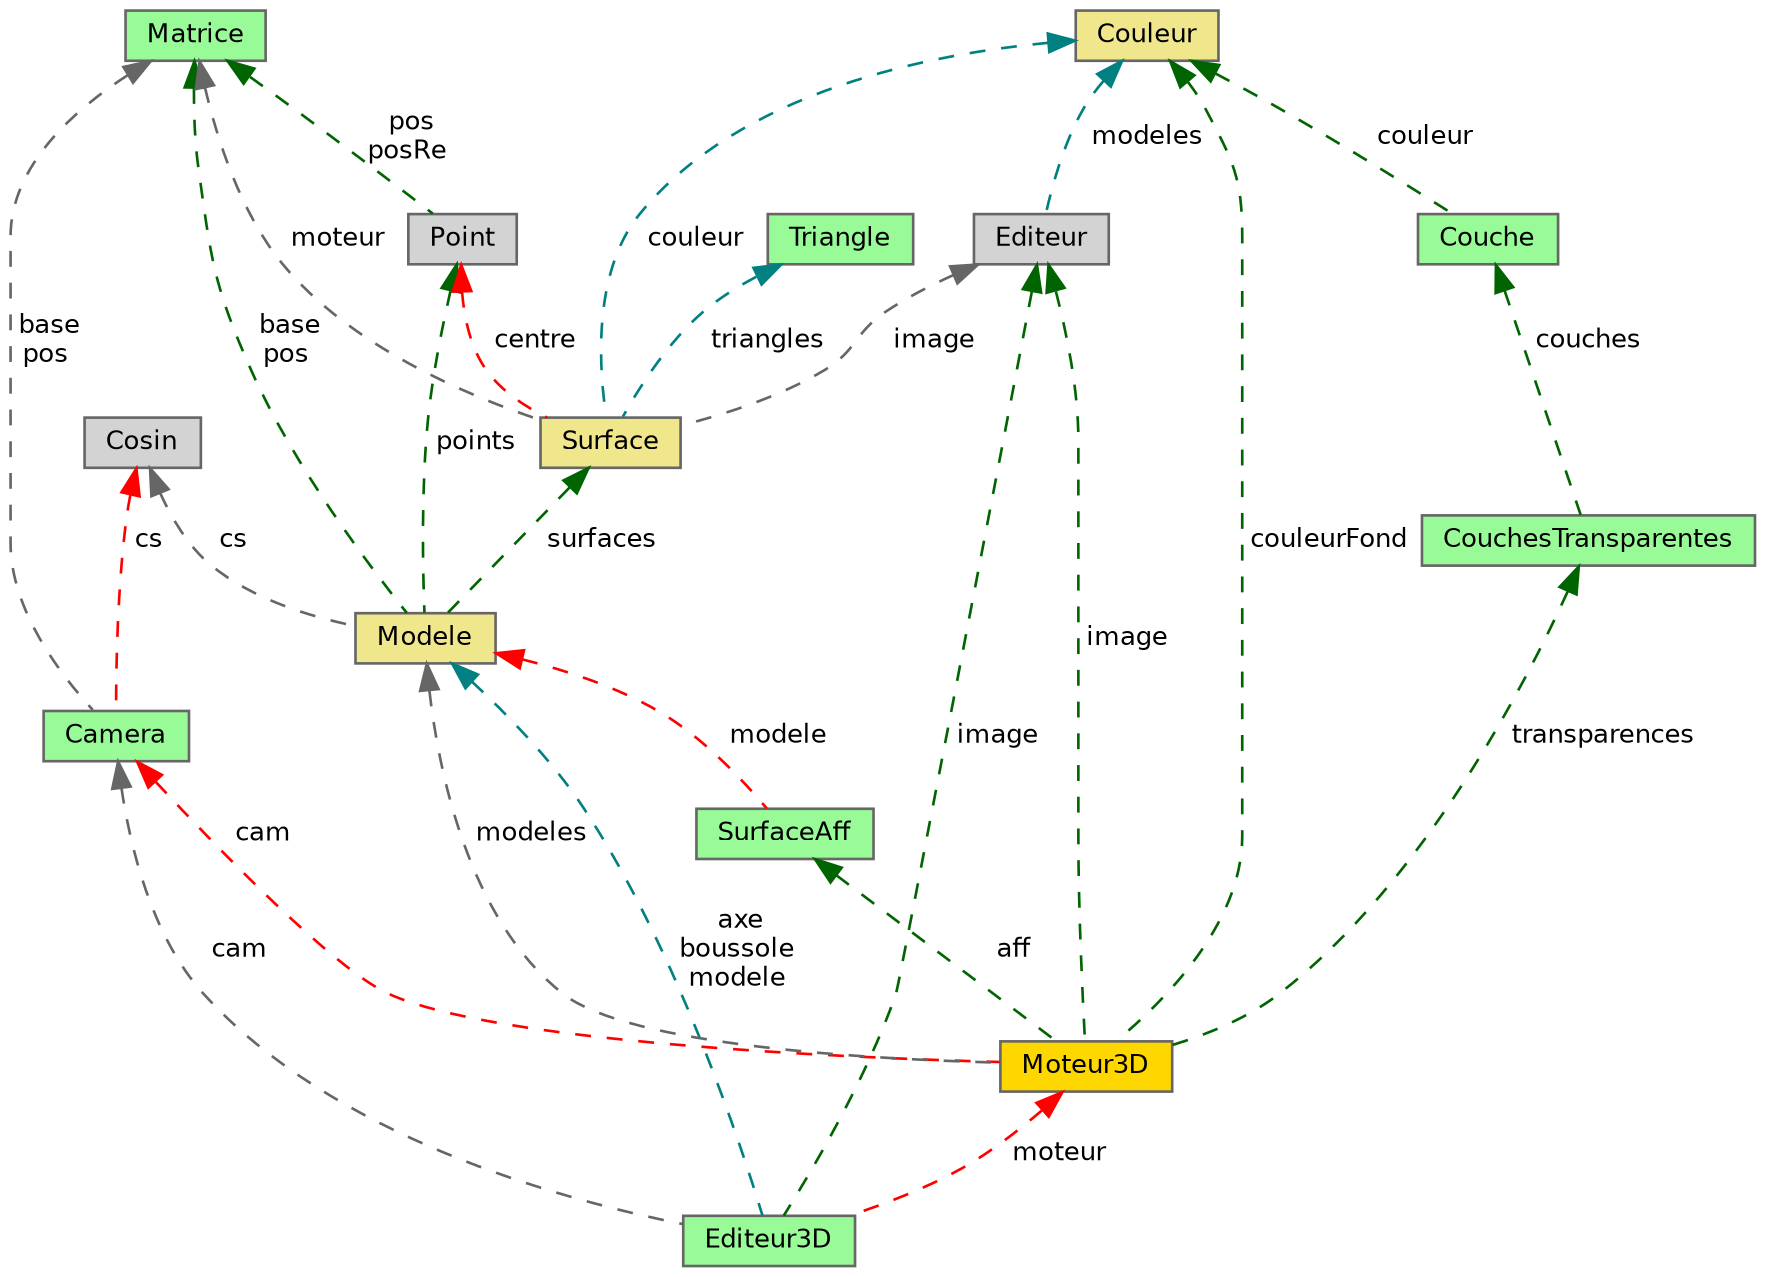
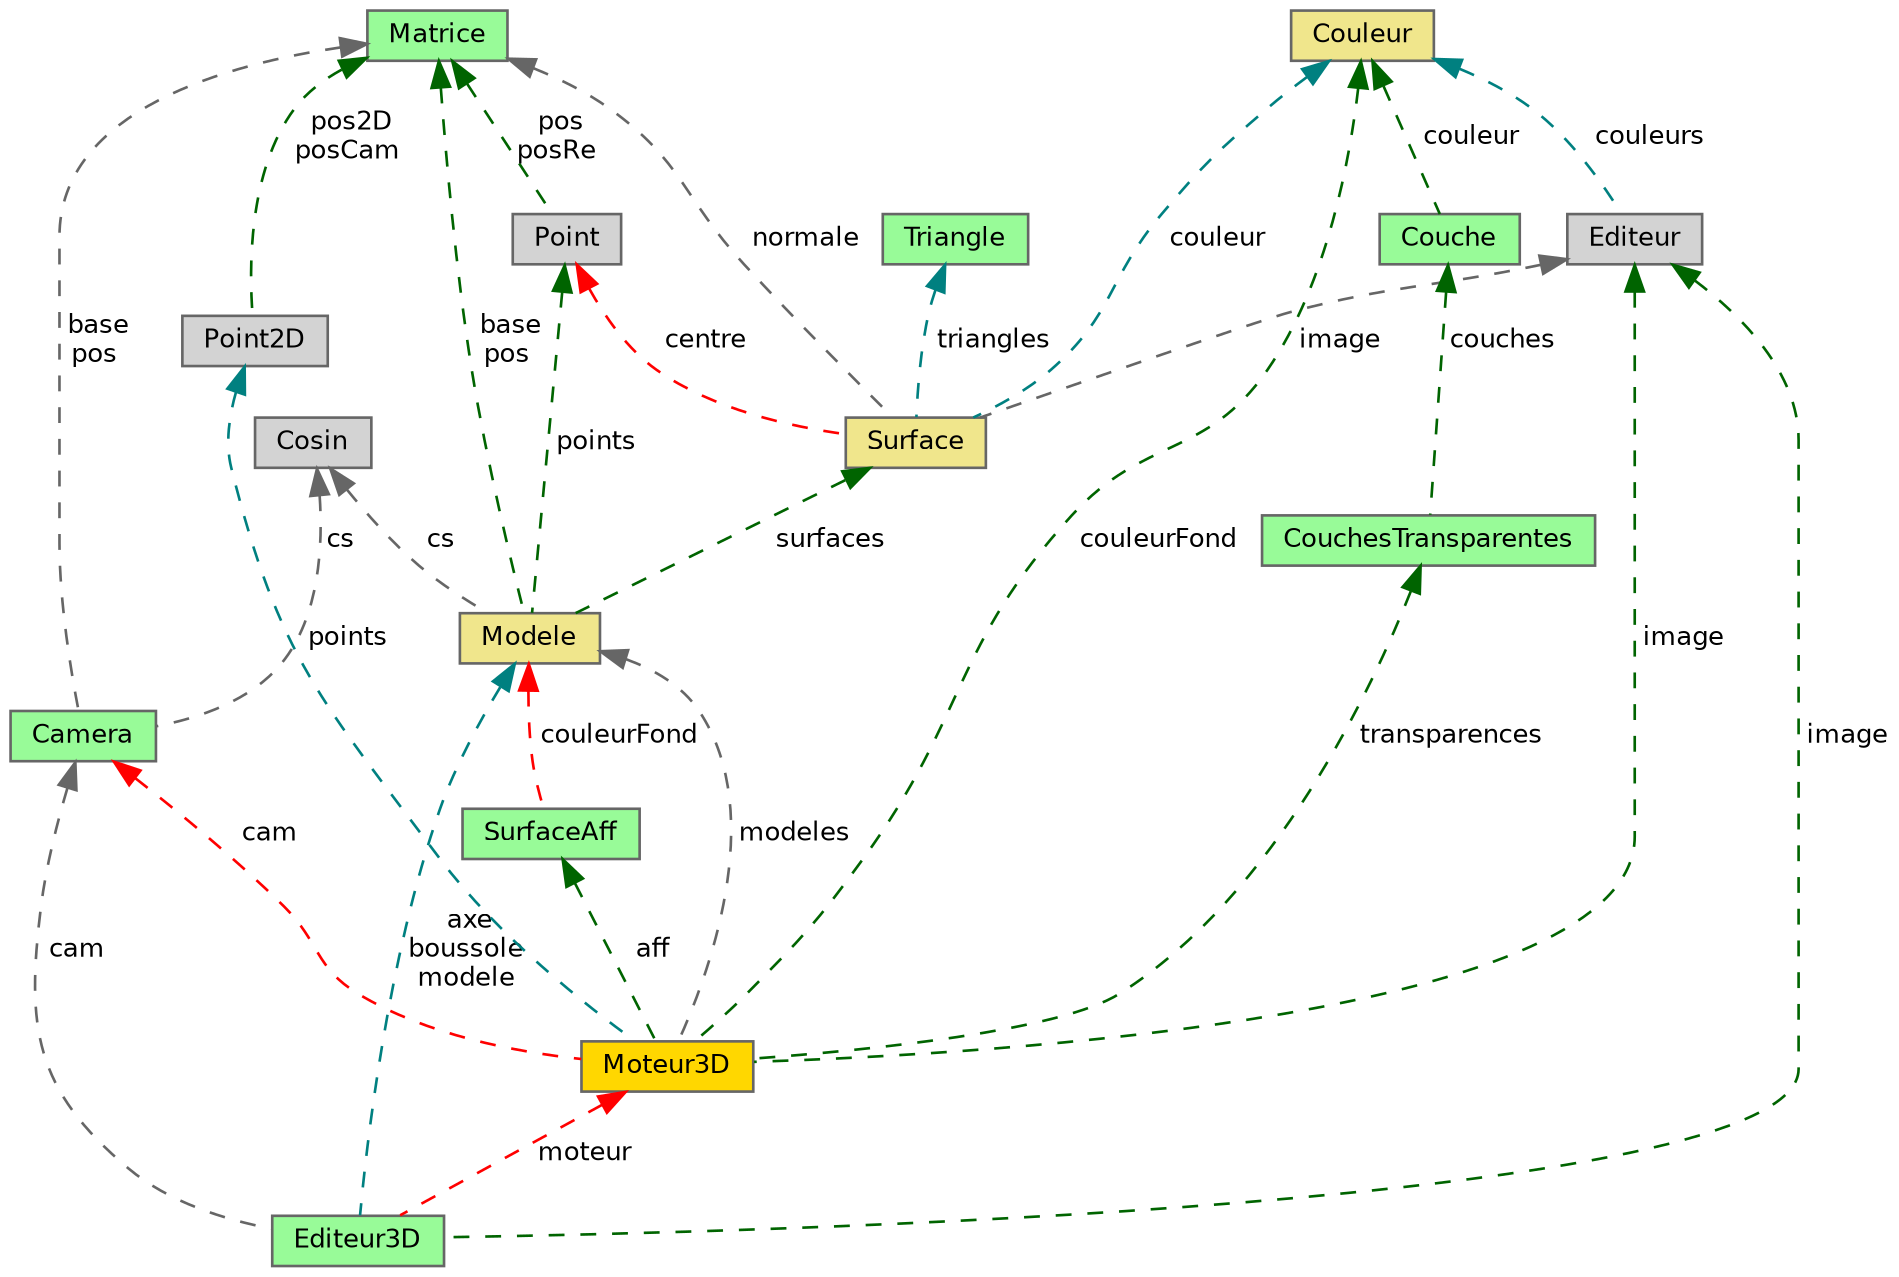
edge "Editeur" -> "Couleur": label " modeles" -> " couleurs"
edge "Surface" -> "Matrice": label " moteur" -> " normale"
node "Point2D": added
edge "Camera" -> "Cosin": color red -> gray40
edge "SurfaceAff" -> "Modele": label " modele" -> " couleurFond"
